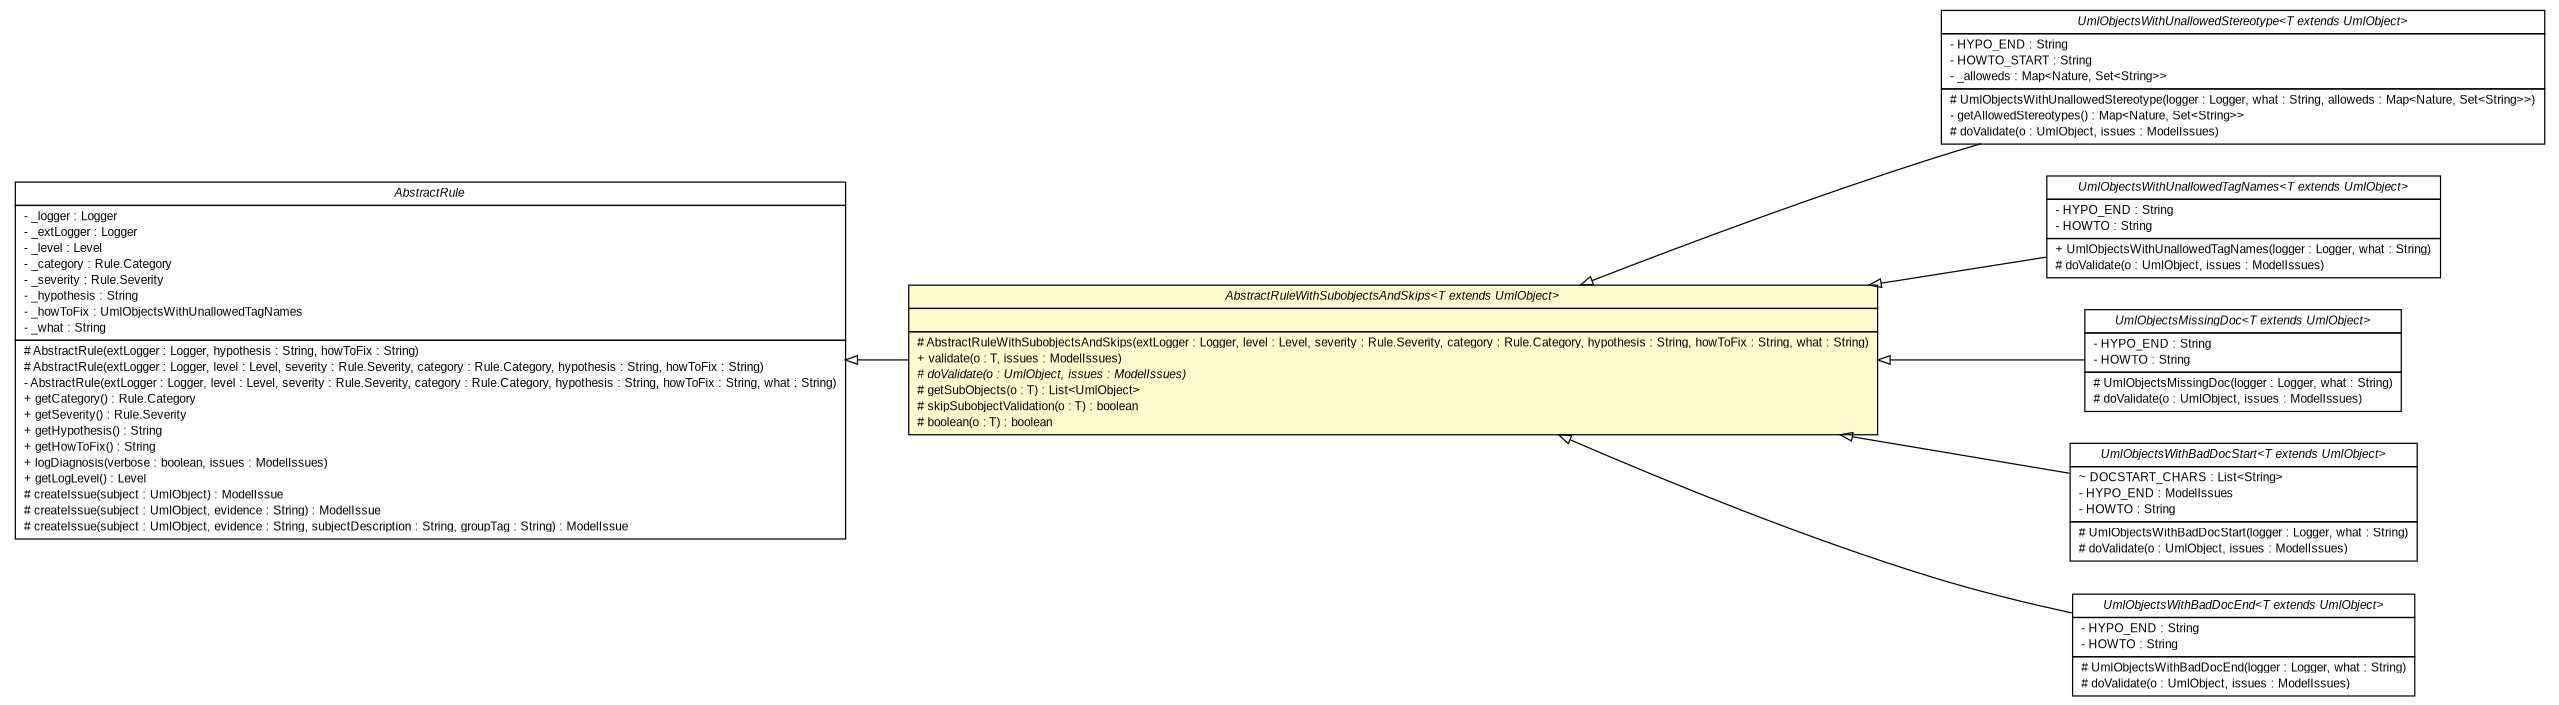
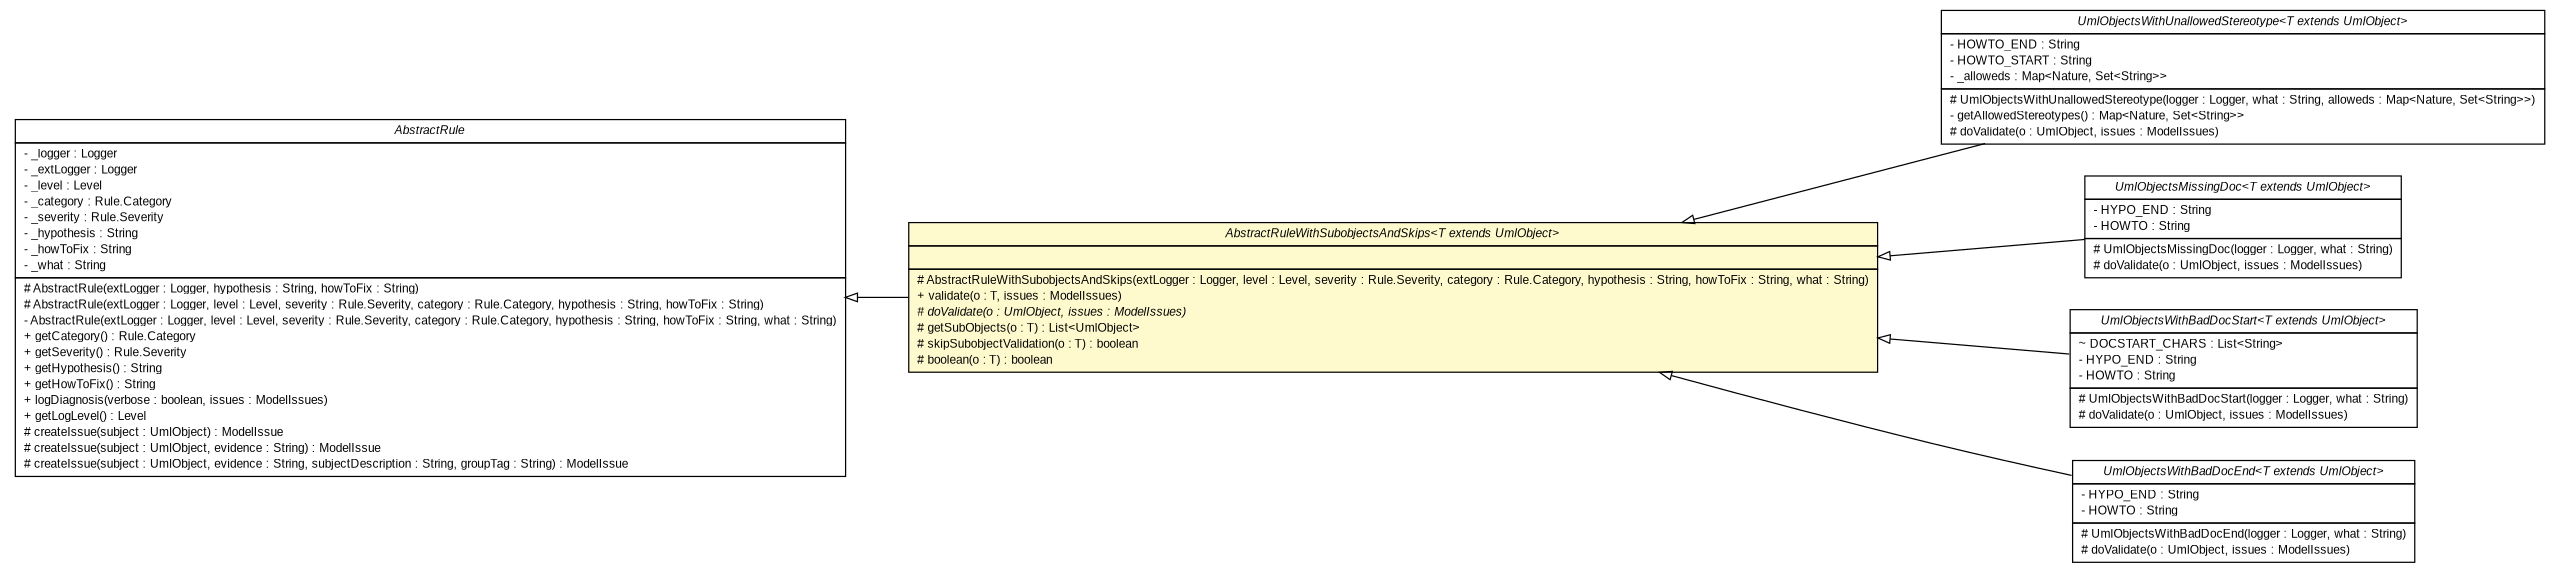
node "UmlObjectsWithUnallowedStereotype<T extends UmlObject>": text "- HYPO_END : String" -> "- HOWTO_END : String"
node "UmlObjectsWithUnallowedTagNames<T extends UmlObject>": removed
node "AbstractRule": text "- _howToFix : UmlObjectsWithUnallowedTagNames" -> "- _howToFix : String"
node "UmlObjectsWithBadDocStart<T extends UmlObject>": text "- HYPO_END : ModelIssues" -> "- HYPO_END : String"
